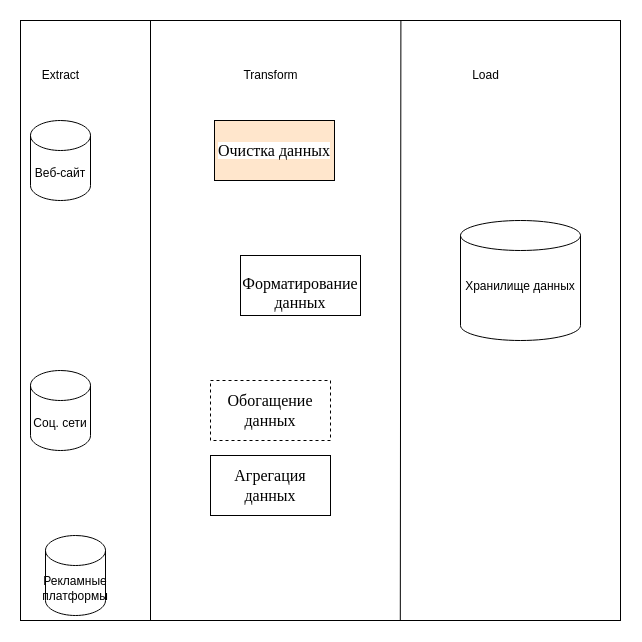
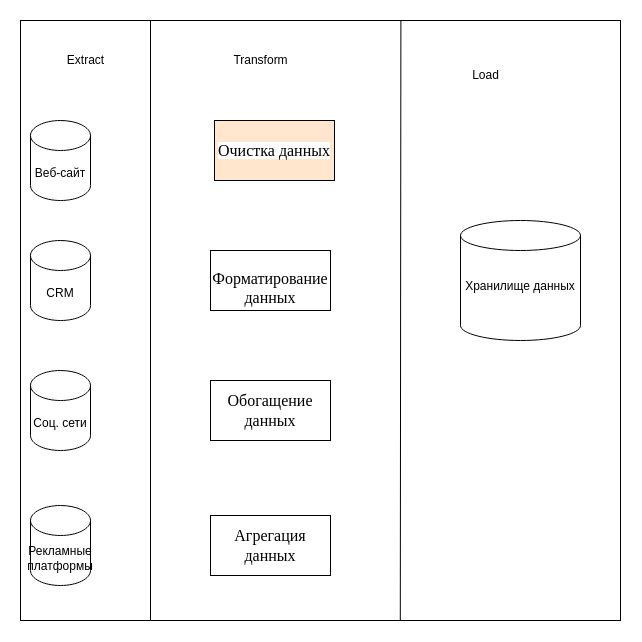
node "Extract": moved (61, 76) -> (86, 61)
node "Transform": moved (271, 76) -> (261, 61)
node "CRM": added
node "Форматирование данных": moved (301, 286) -> (271, 281)
node "Обогащение данных": style dashed -> solid
node "Агрегация данных": moved (271, 486) -> (271, 546)
node "Рекламные платформы": moved (76, 576) -> (61, 546)
